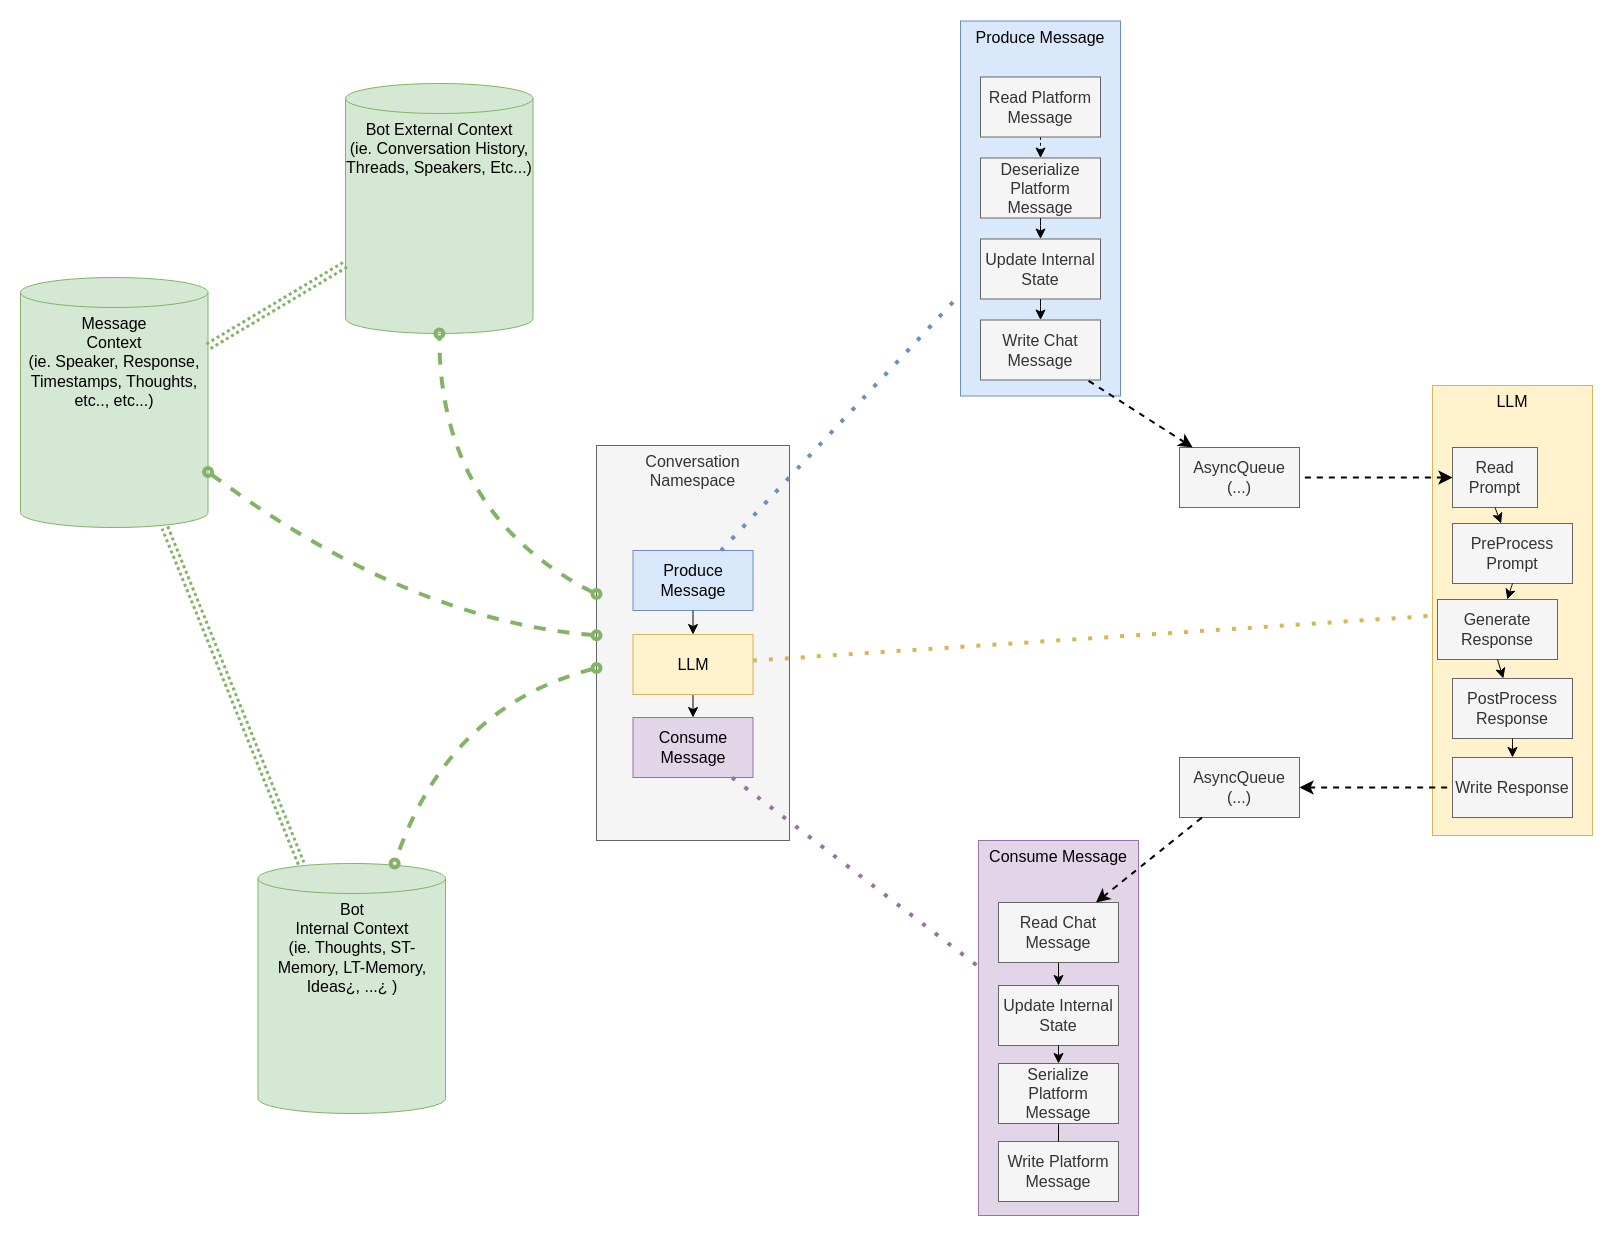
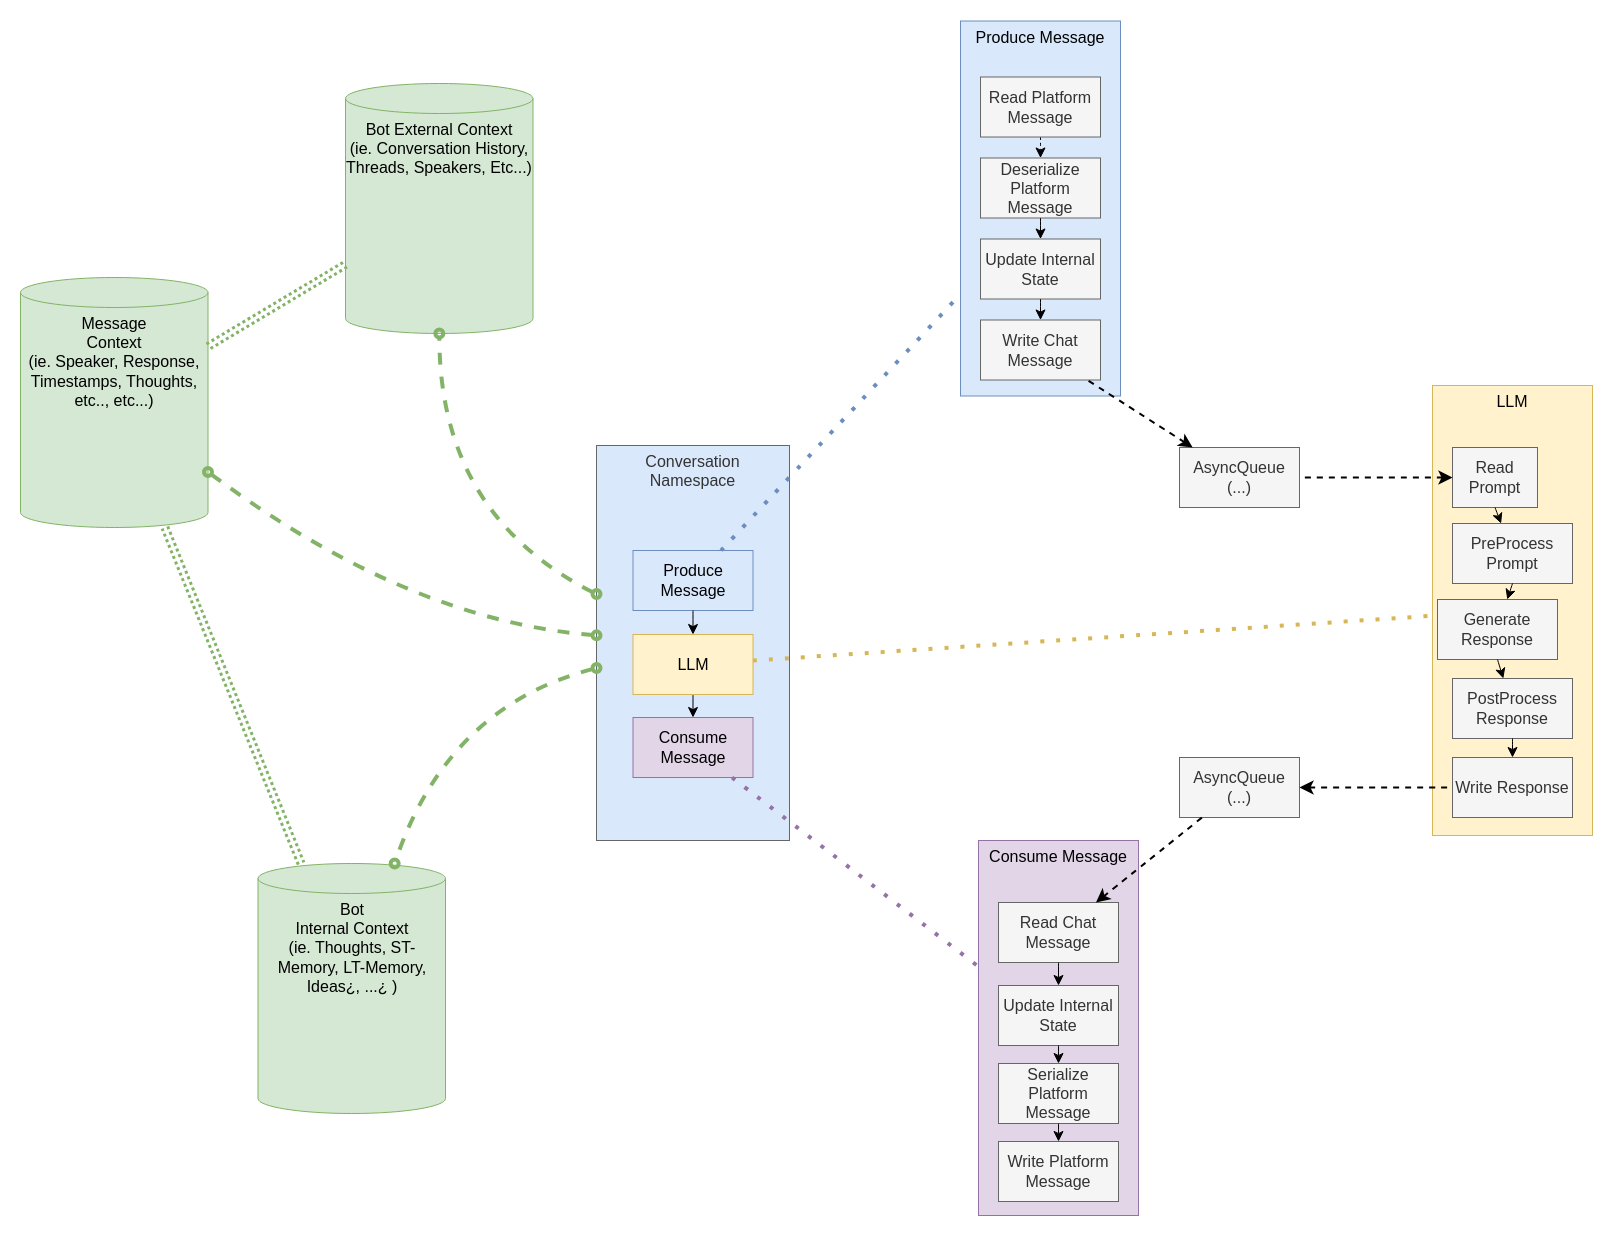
node "Conversation Namespace": fillcolor #f5f5f5 -> #dae8fc
edge "Serialize Platform Message" -- "Write Platform Message": arrowhead none -> classic
